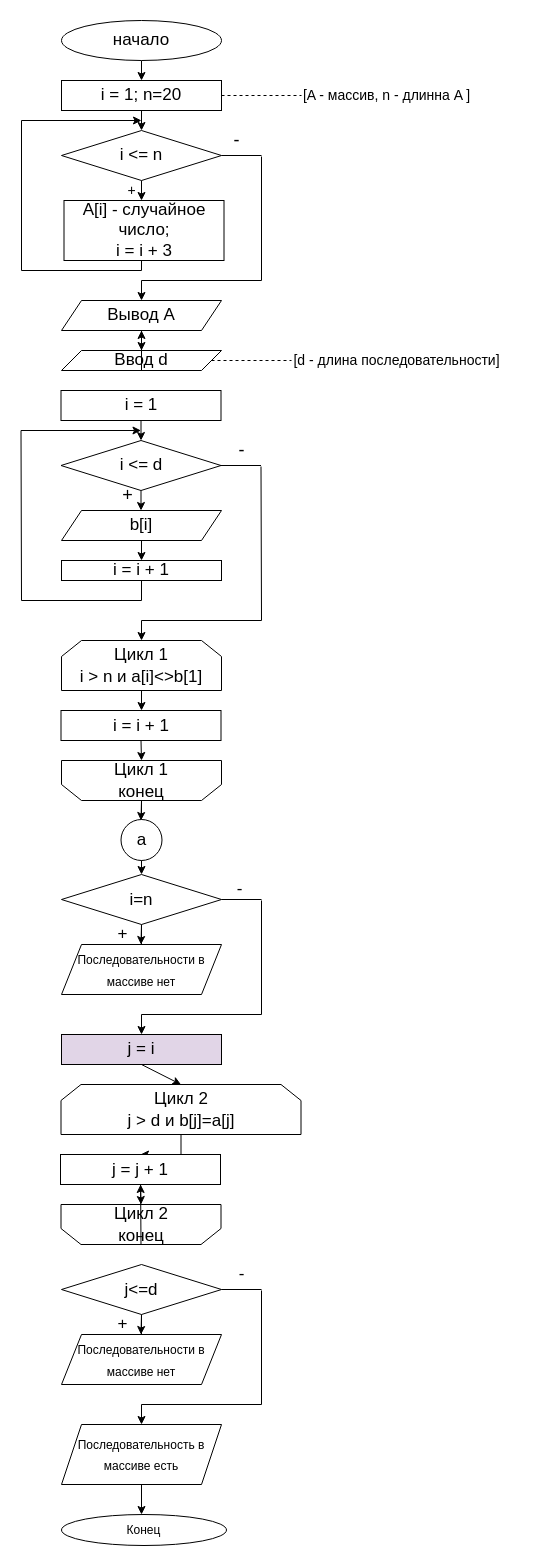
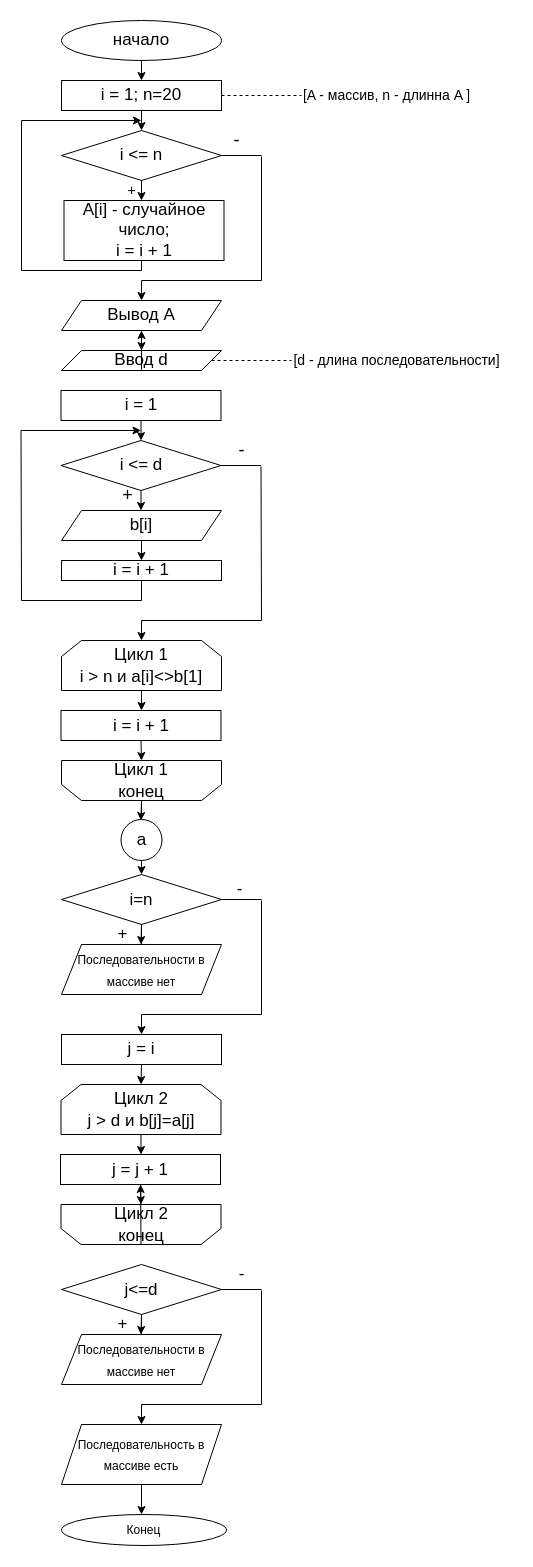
node "A[i] - случайное число; i = i + 3": label "A[i] - случайное число; i = i + 3" -> "A[i] - случайное число; i = i + 1"
node "j = i": fillcolor #e1d5e7 -> #ffffff
node "Цикл 2 j > d и b[j]=a[j]": size 240x50 -> 160x50
